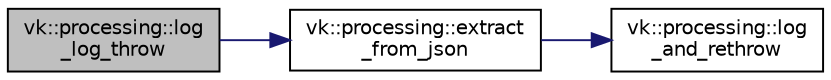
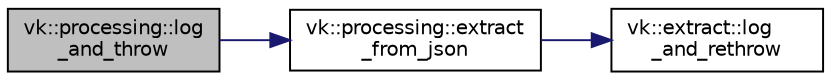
node "vk::processing::log _log_throw": label "vk::processing::log _log_throw" -> "vk::processing::log _and_throw"
node "vk::processing::log _and_rethrow": label "vk::processing::log _and_rethrow" -> "vk::extract::log _and_rethrow"
